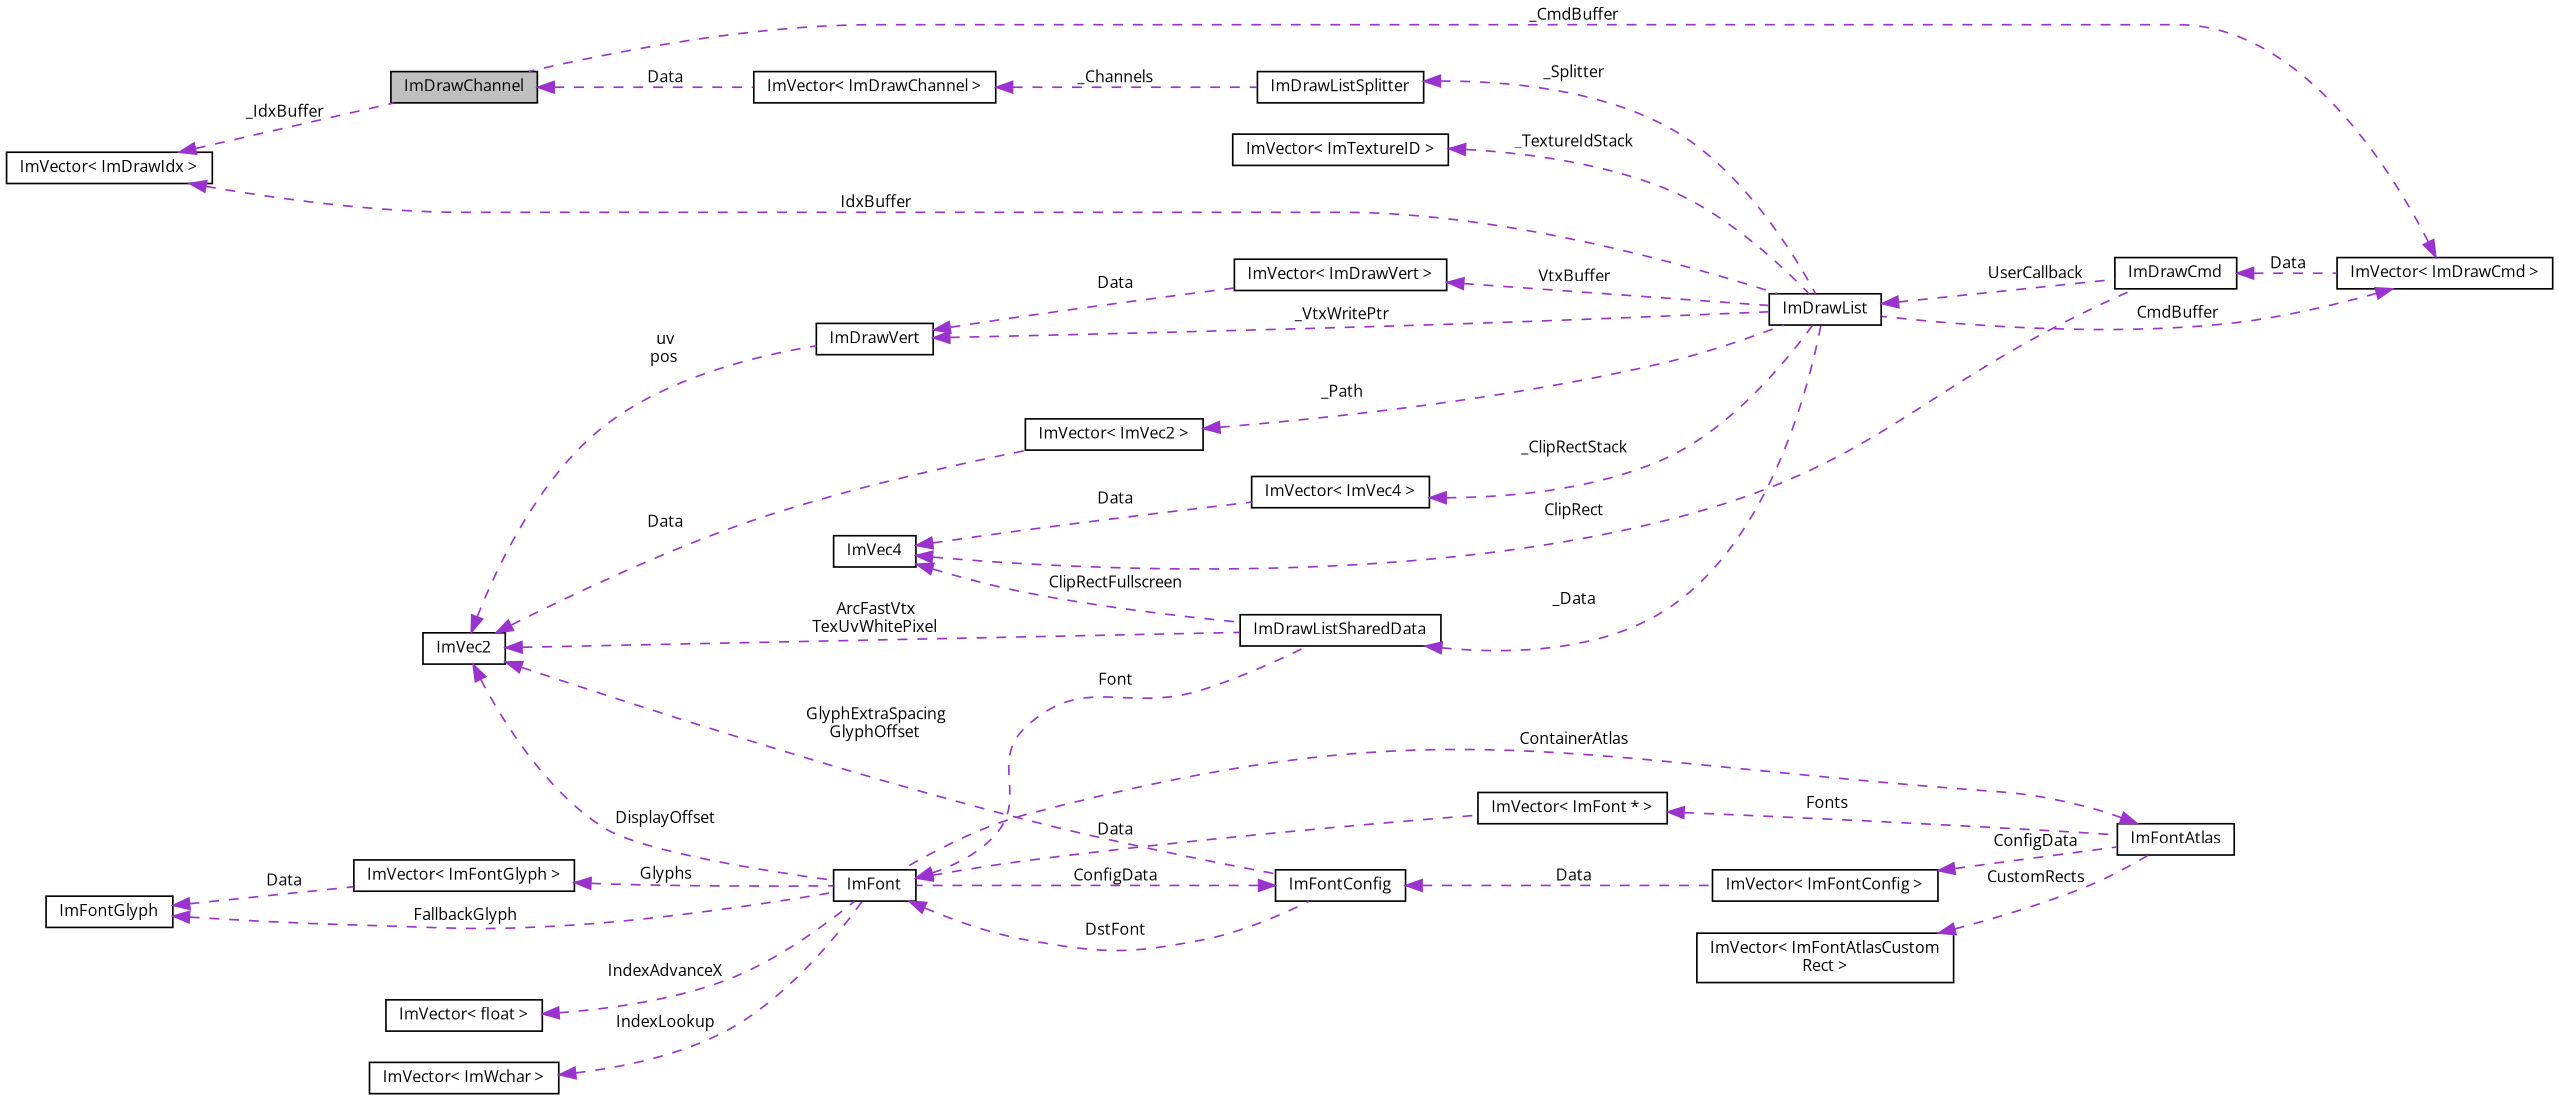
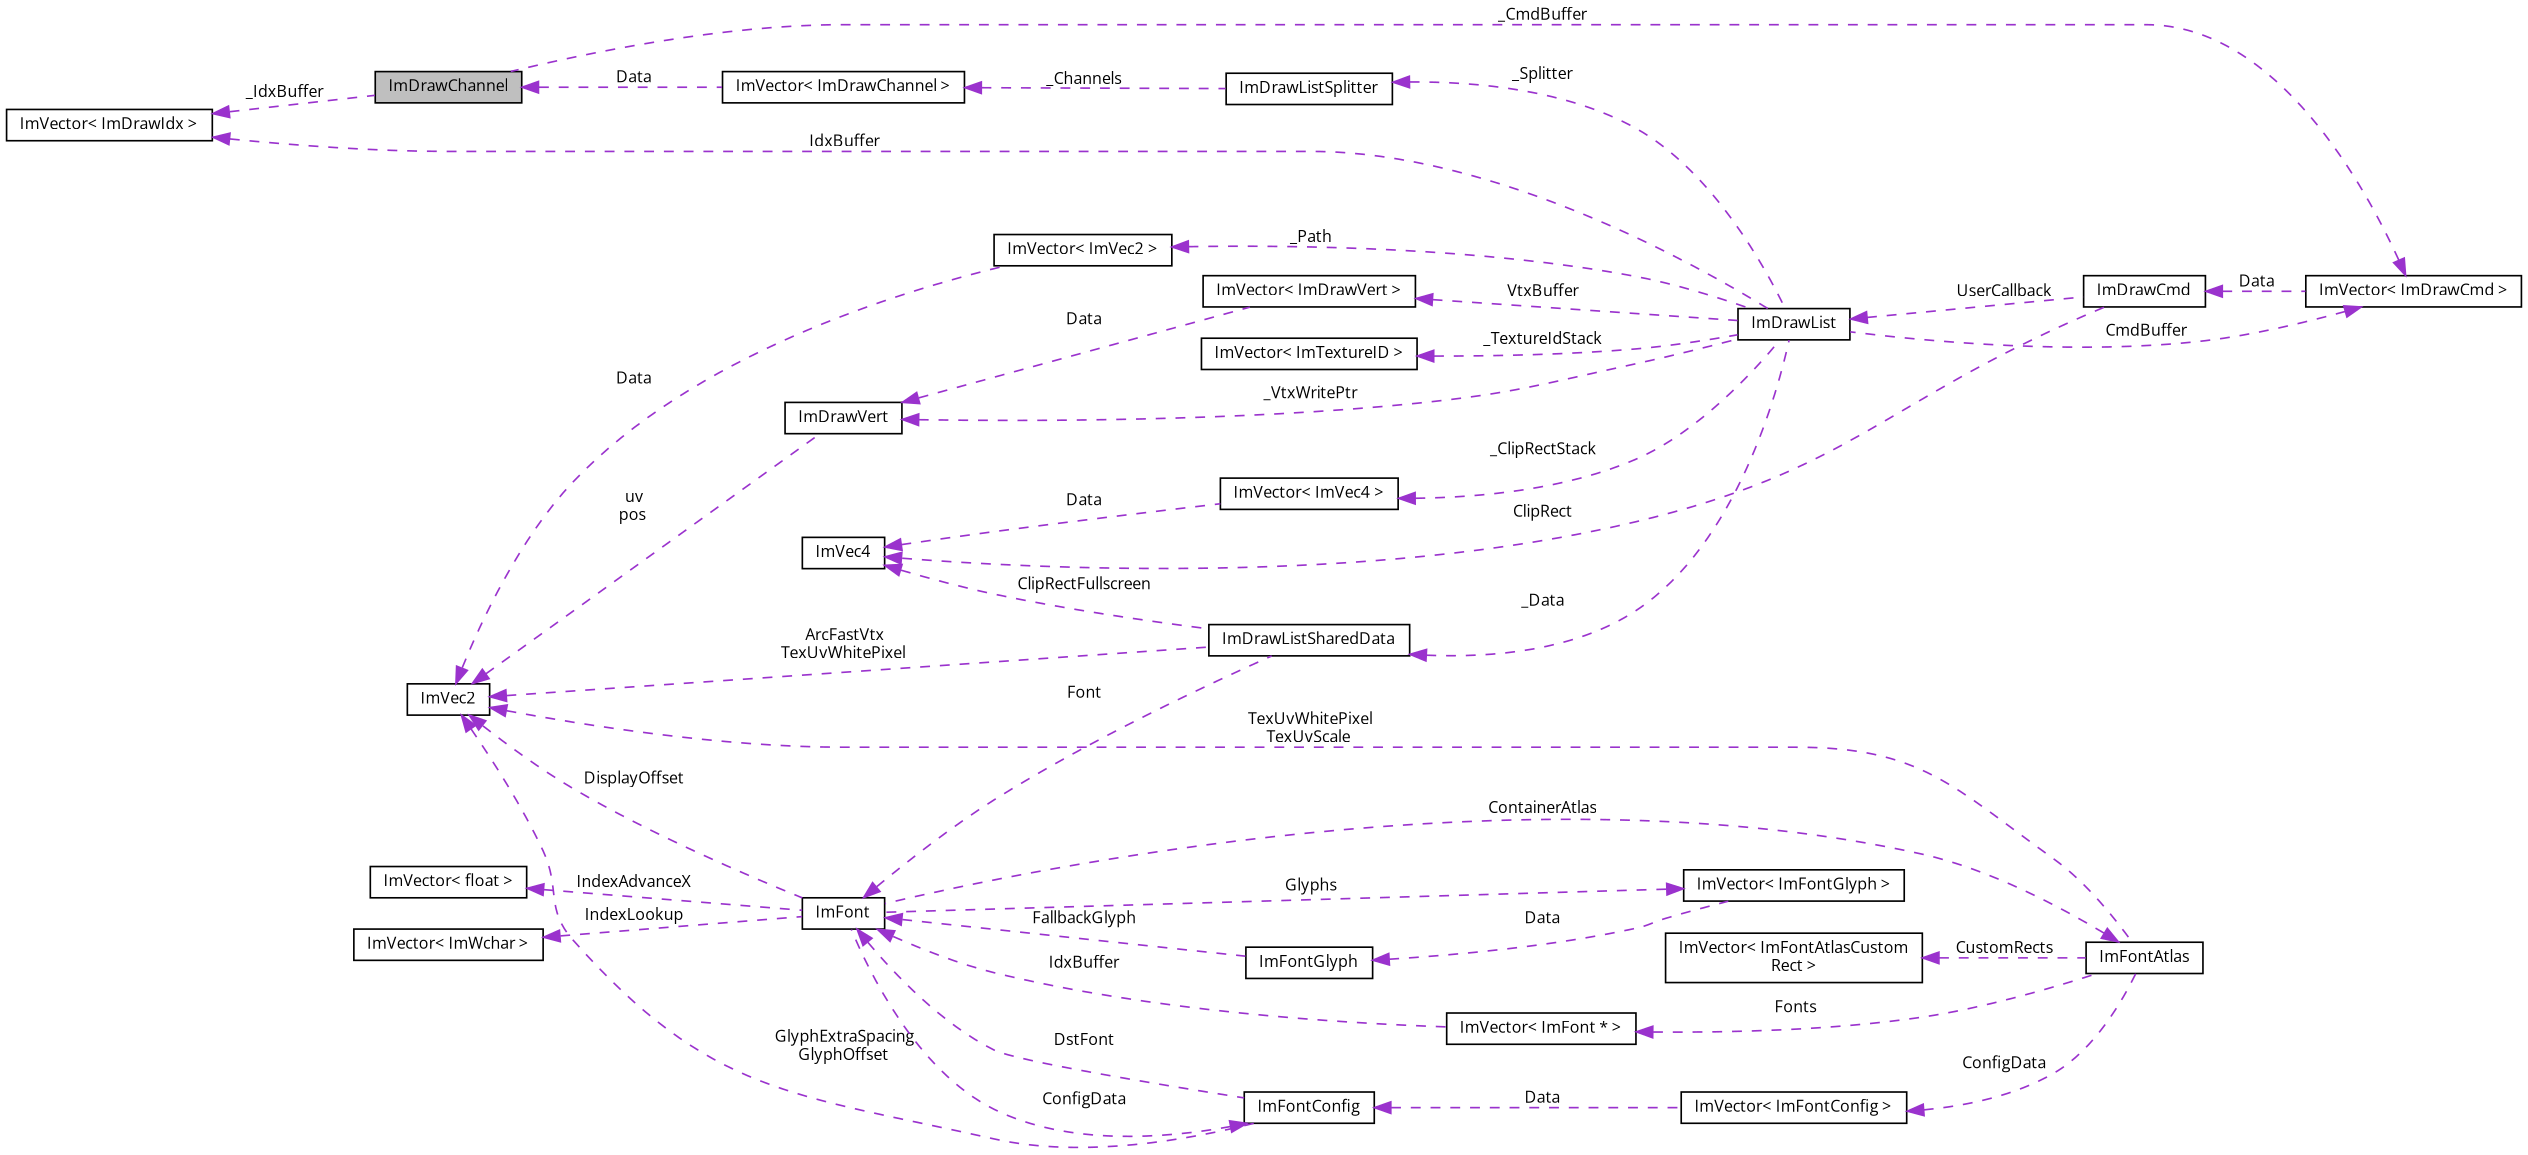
edge "ImFontAtlas" -> "ImVec2": added, label "TexUvWhitePixel TexUvScale"
edge "ImVector< ImFont * >" -> "ImFont": label " Data" -> " IdxBuffer"
edge "ImFont" -> "ImFontGlyph": reversed
